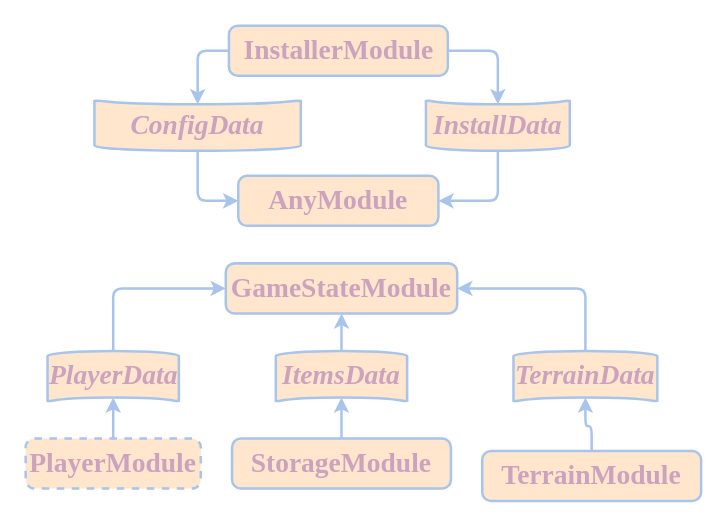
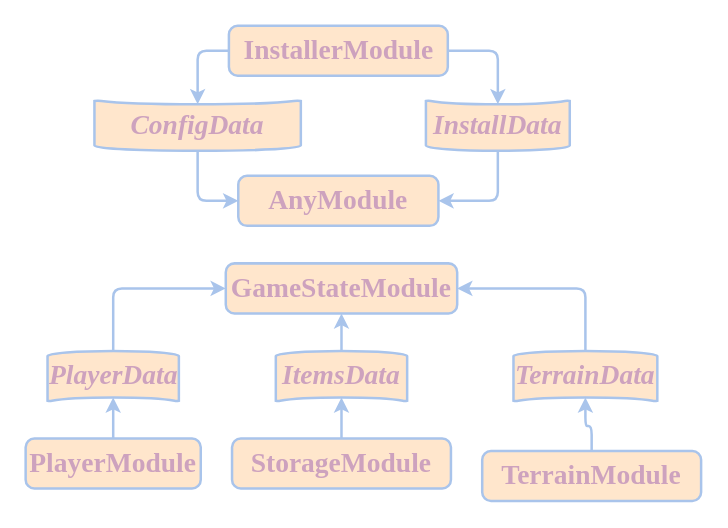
node "PlayerModule": style dashed -> solid
